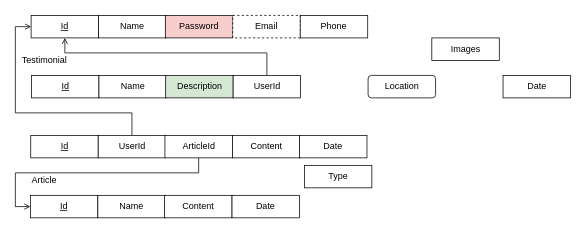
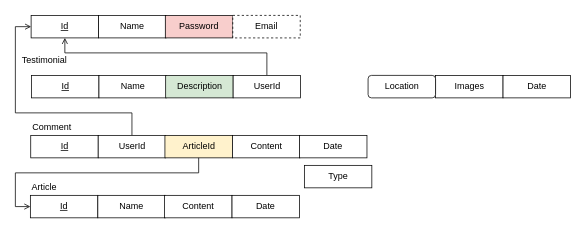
node "Phone": removed
node "Images": moved (466, 49) -> (470, 87)
node "Comment": added
node "ArticleId": fillcolor #ffffff -> #fff2cc
node "Article": moved (64, 180) -> (64, 188)
